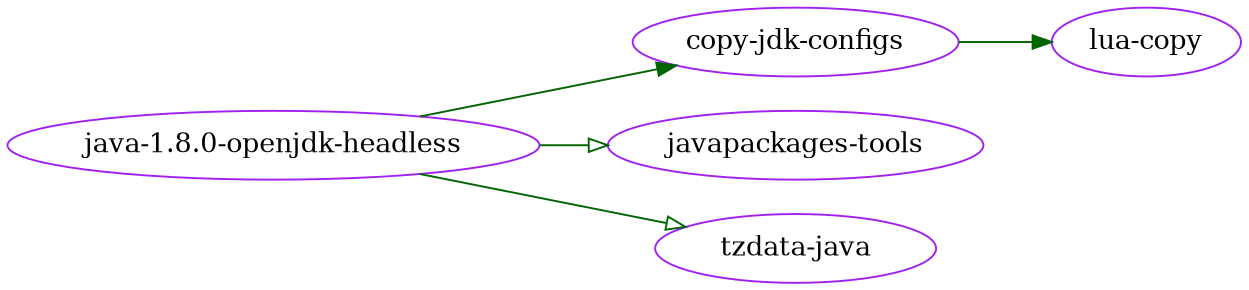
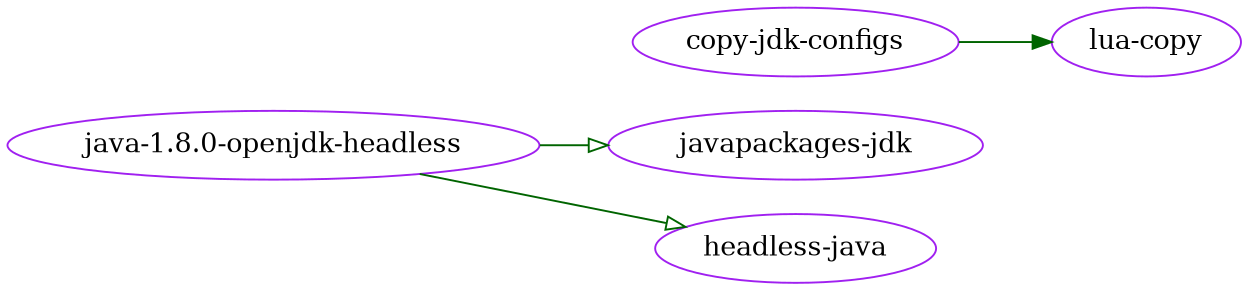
edge "java-1.8.0-openjdk-headless" -> "copy-jdk-configs": removed
node "javapackages-tools": label "javapackages-tools" -> "javapackages-jdk"
node "tzdata-java": label "tzdata-java" -> "headless-java"
